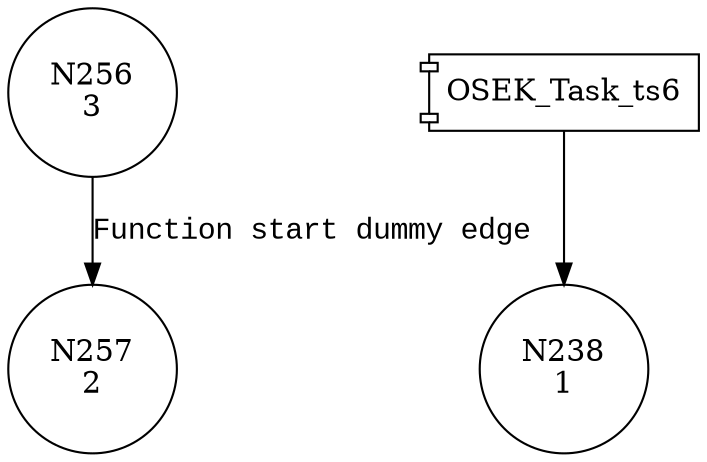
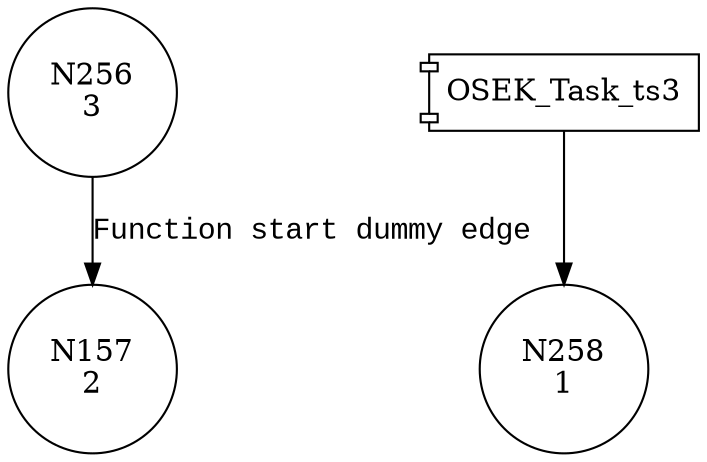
node "OSEK_Task_ts6": label "OSEK_Task_ts6" -> "OSEK_Task_ts3"
node "N257 2": label "N257 2" -> "N157 2"
node "N238 1": label "N238 1" -> "N258 1"
